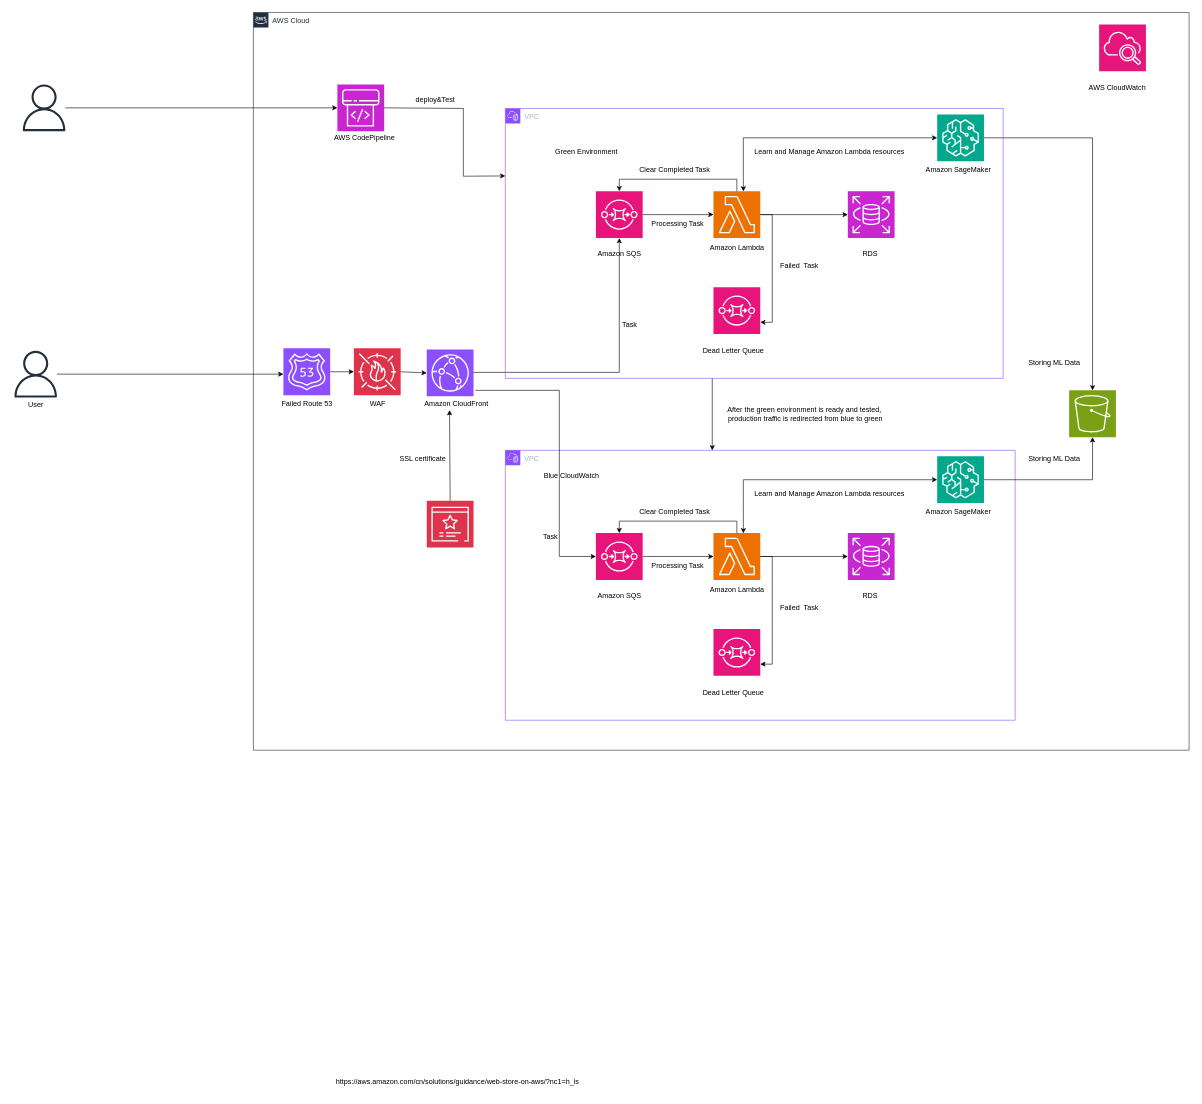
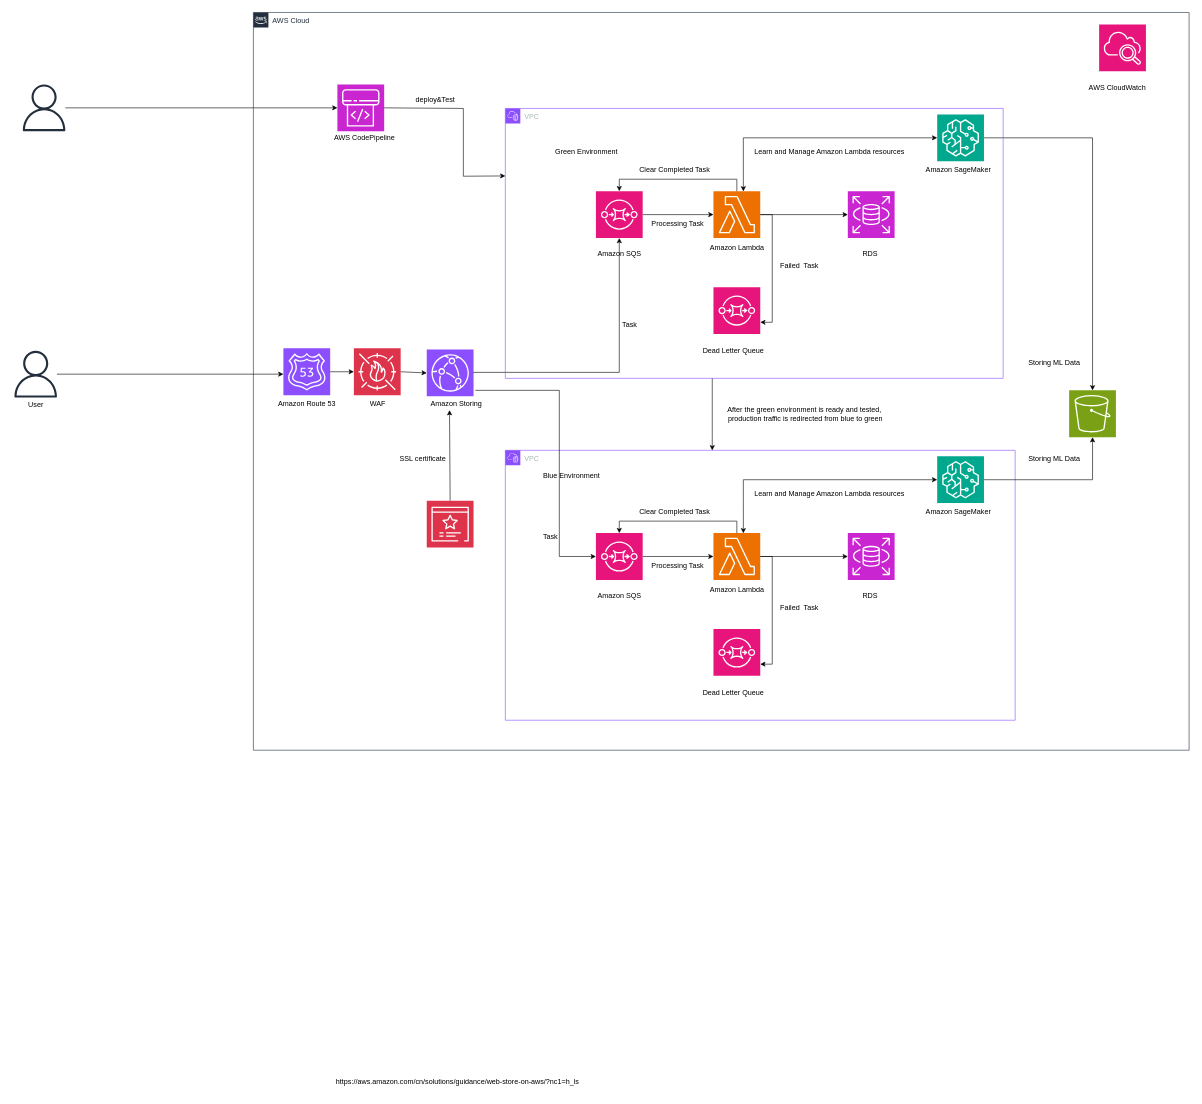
node "Failed Route 53": label "Failed Route 53" -> "Amazon Route 53"
node "Amazon CloudFront": label "Amazon CloudFront" -> "Amazon Storing"
node "Blue CloudWatch": label "Blue CloudWatch" -> "Blue Environment"
